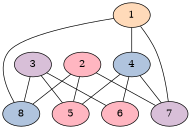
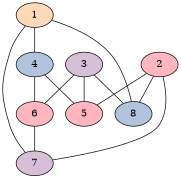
edge "4" -- "7": now "6" -- "7"
